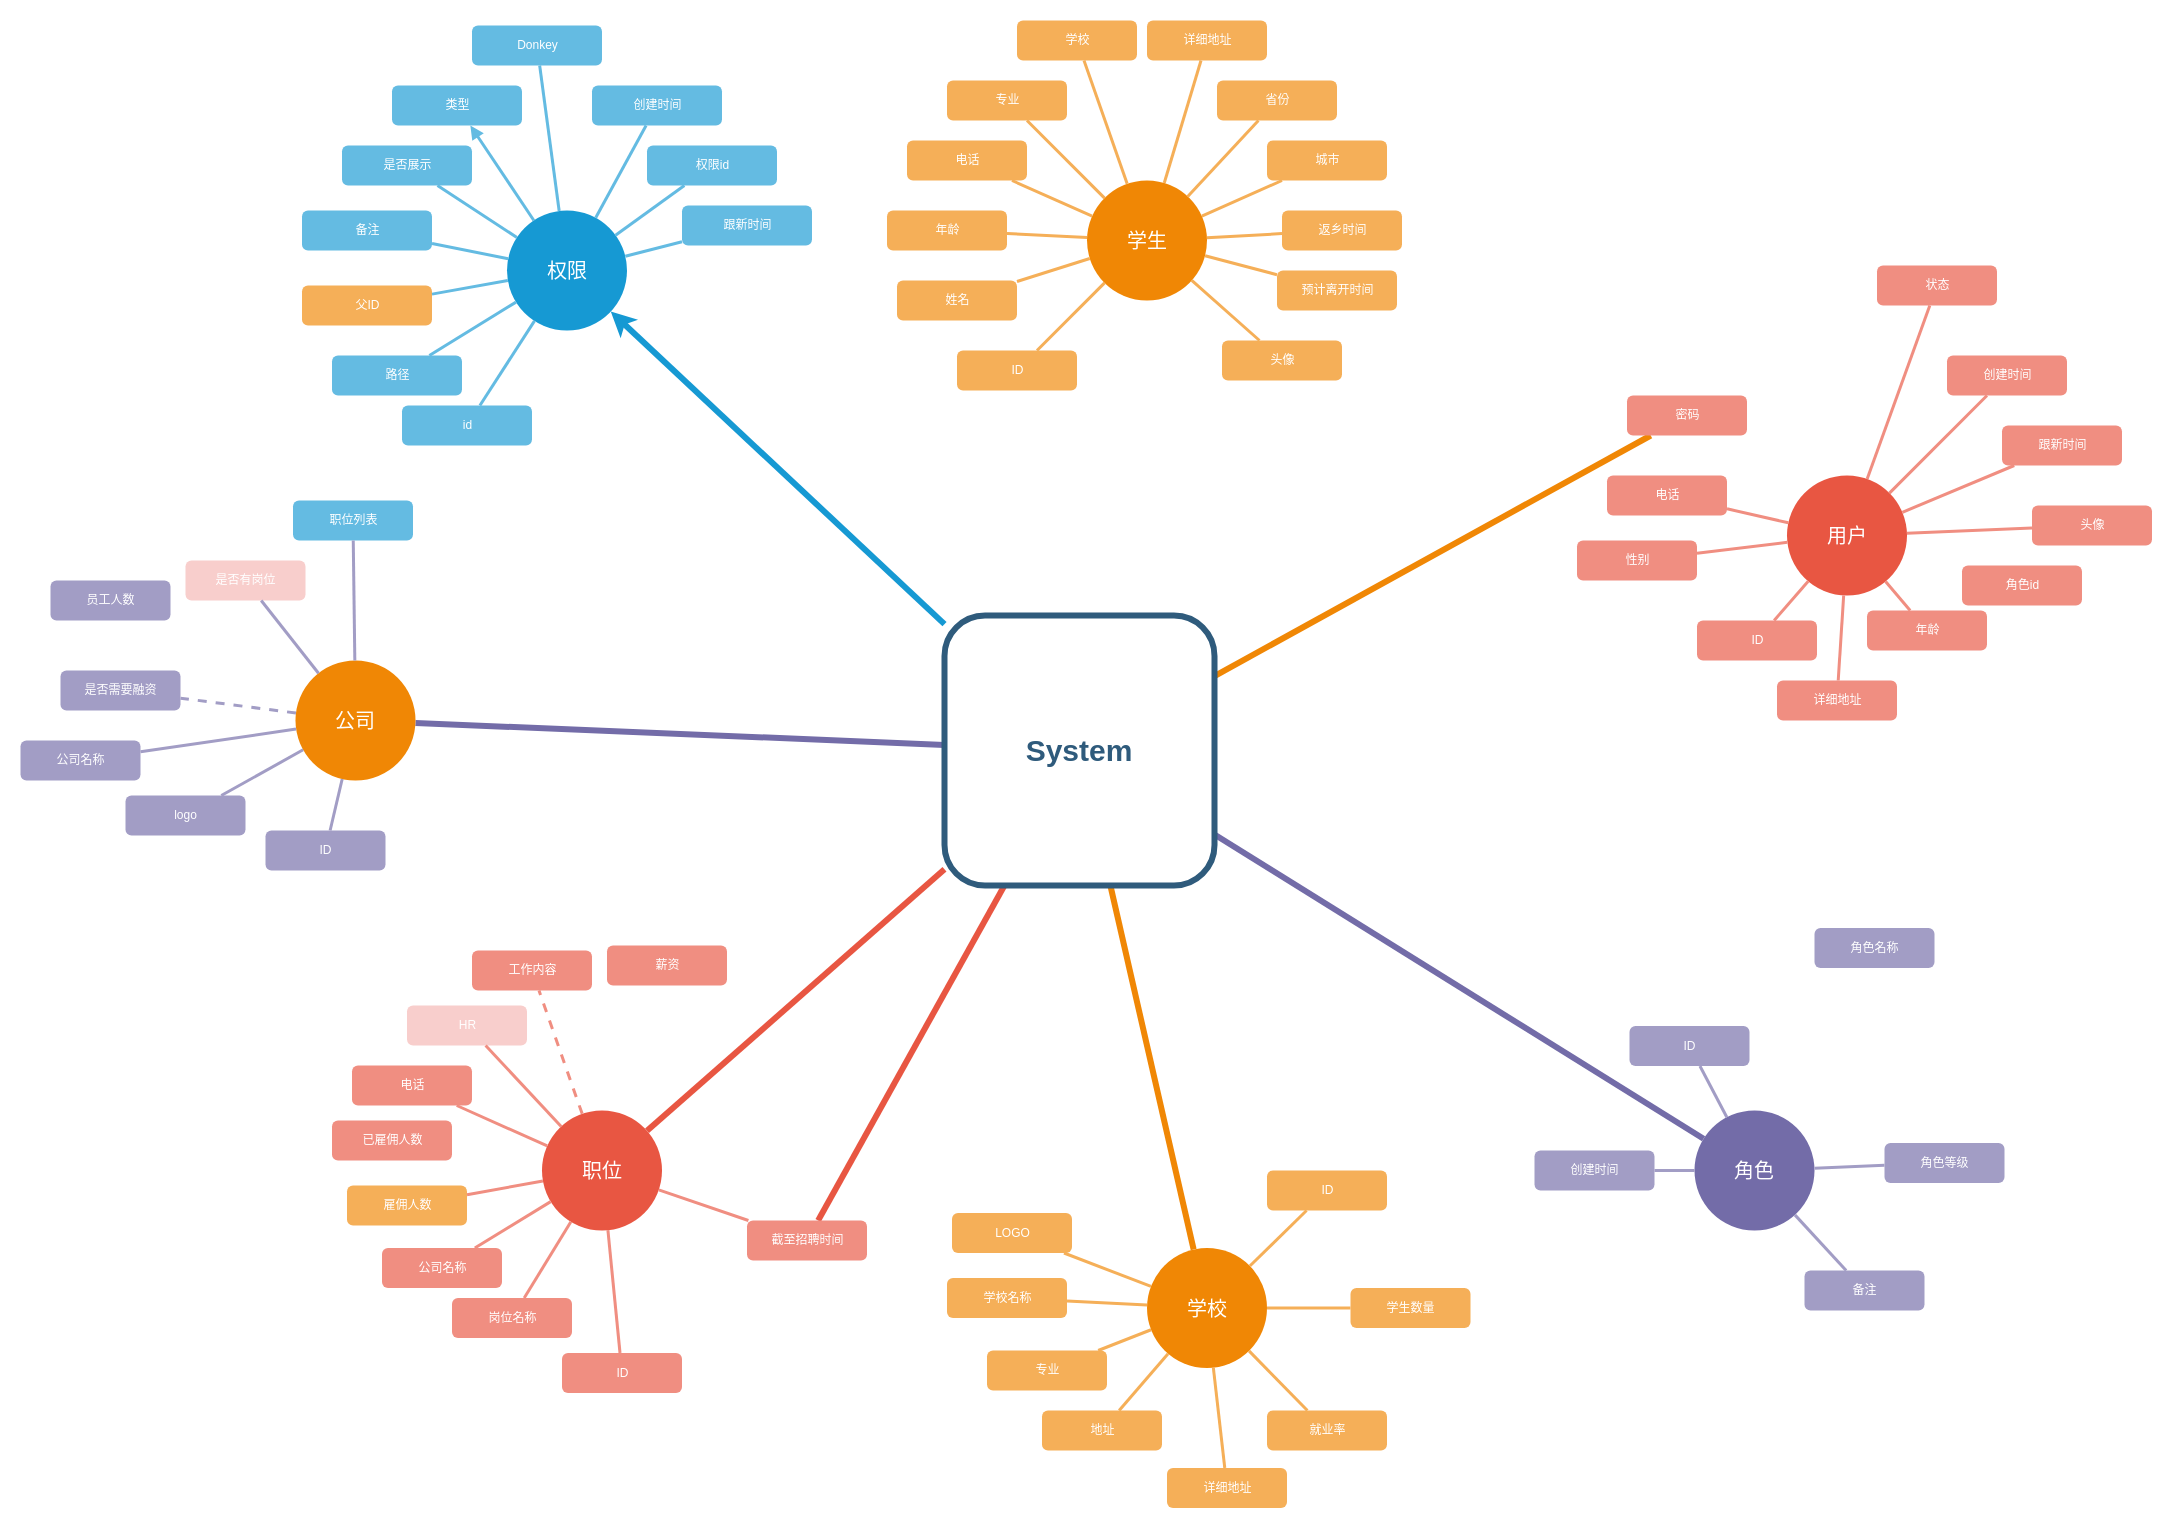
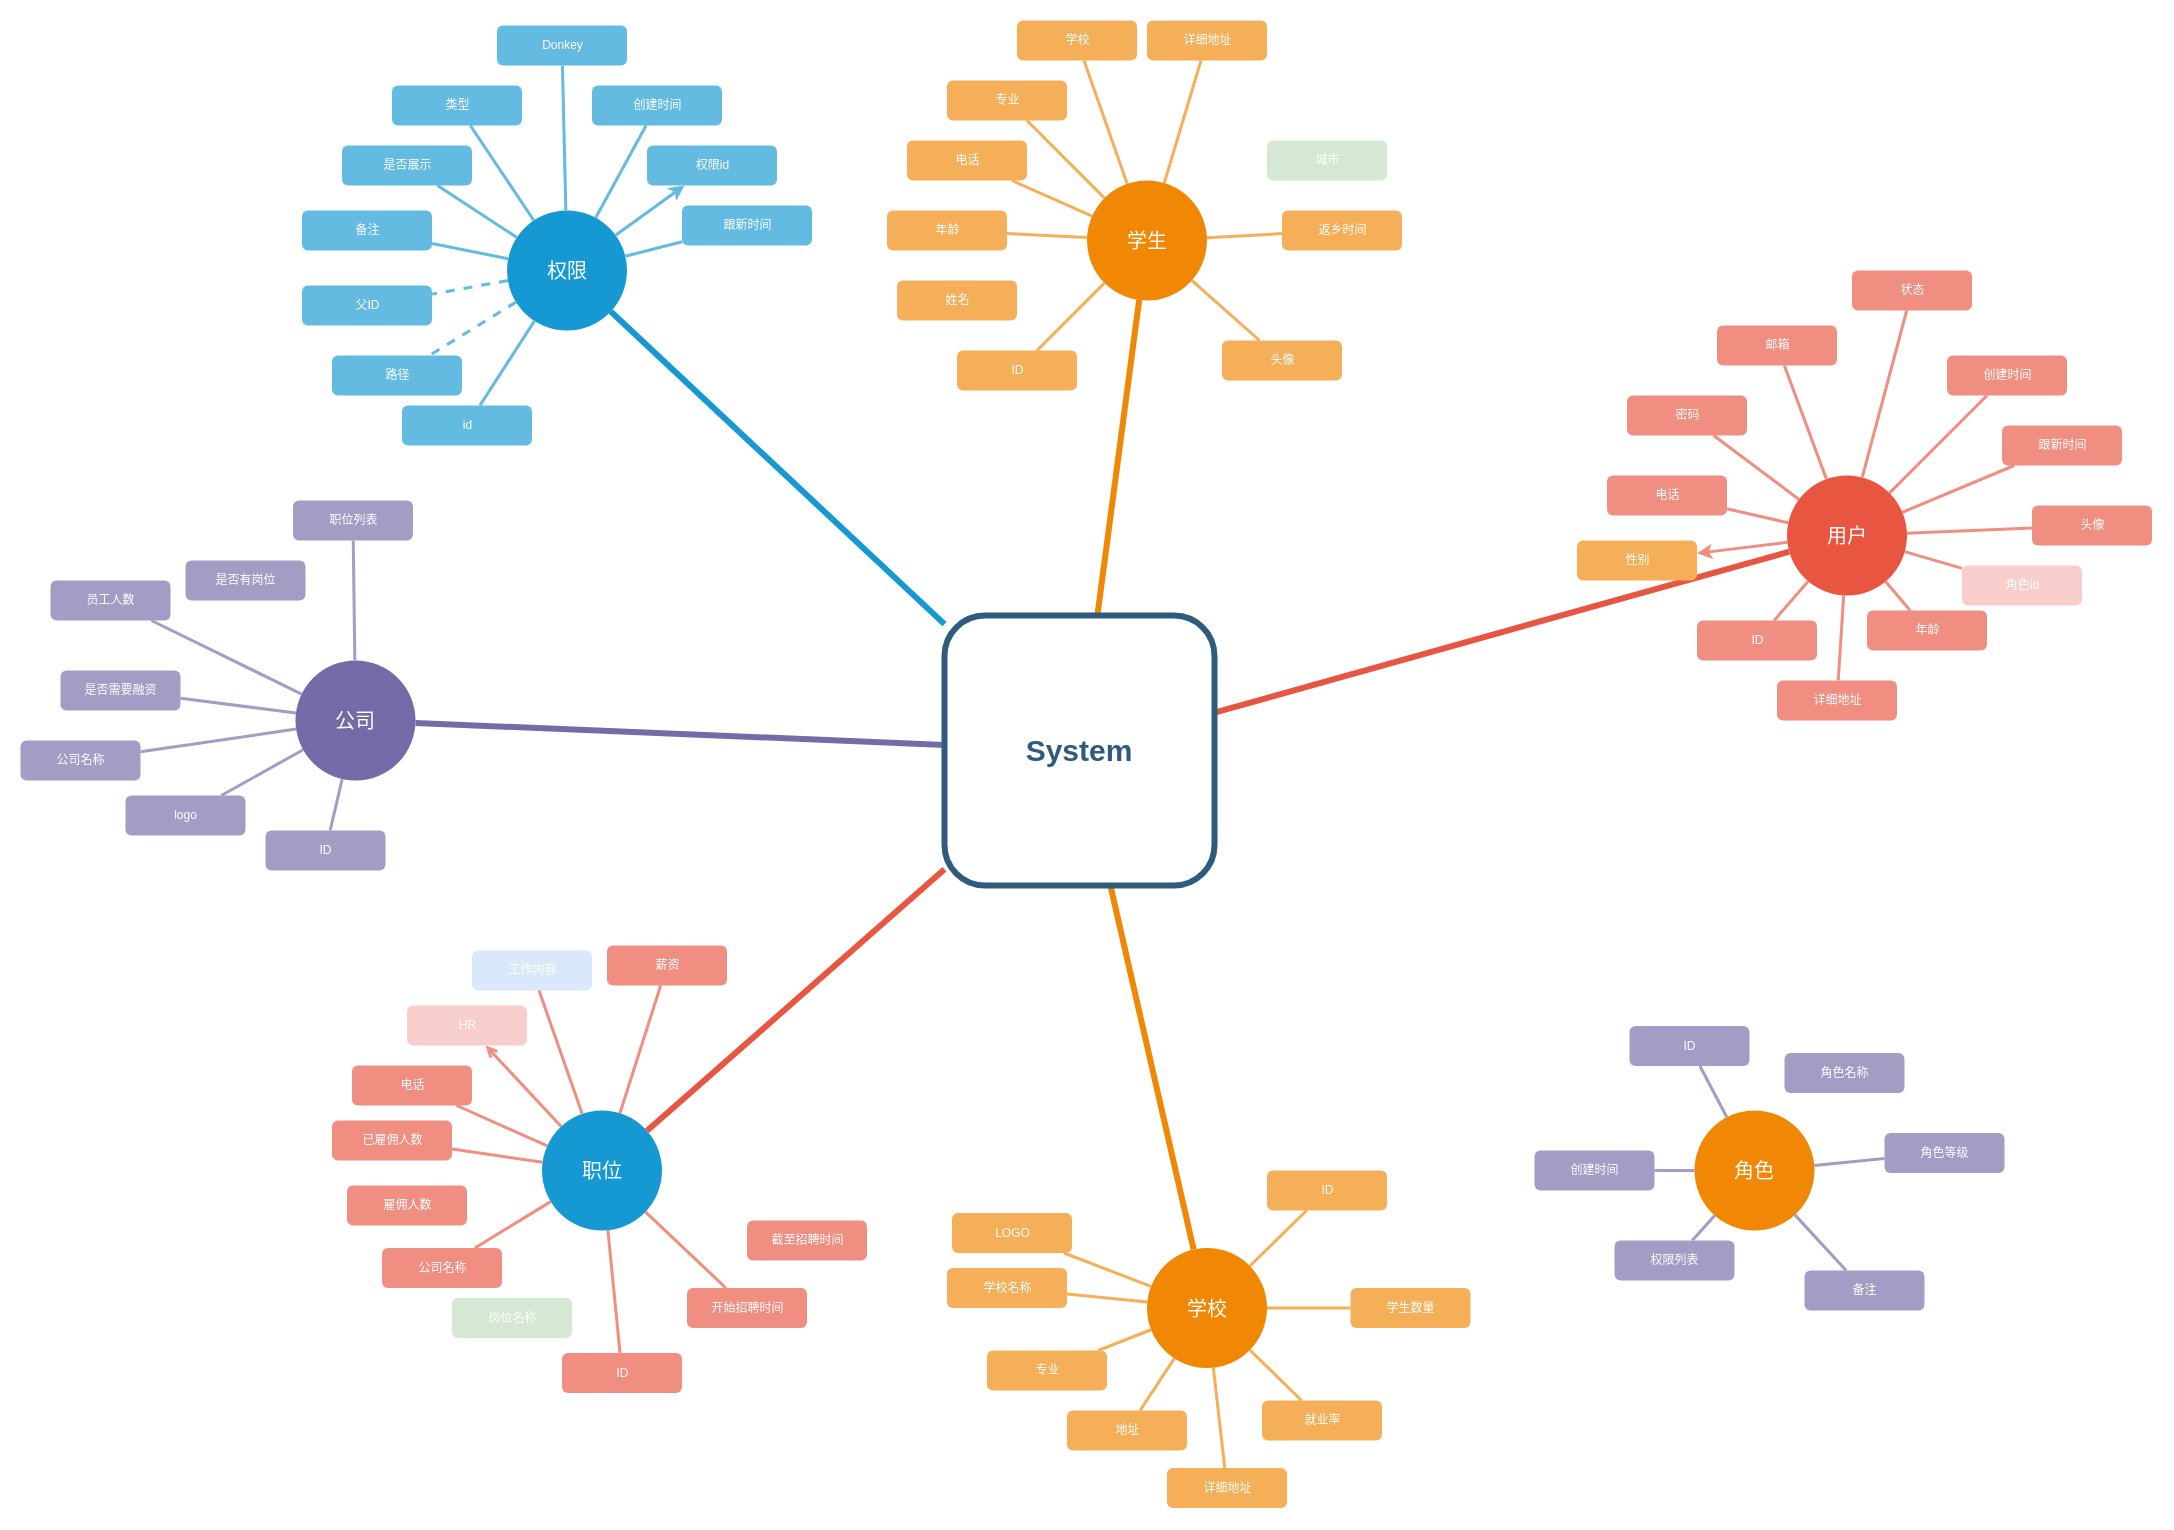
node "Donkey": moved (537, 46) -> (562, 46)
node "省份": removed
edge "权限" -> "类型": arrowhead block -> none
edge "省份" -- "学生": removed
node "城市": fillcolor #f5af58 -> #d5e8d4
edge "权限id" -- "权限": arrowhead none -> classic
edge "城市" -- "学生": removed
edge "学生" -- "预计离开时间": removed
edge "学生" -- "姓名": removed
node "状态": moved (1937, 286) -> (1912, 291)
edge "权限" -- "父ID": style solid -> dashed
node "预计离开时间": removed
node "父ID": fillcolor #f5af58 -> #64bbe2
edge "System" -> "权限": arrowhead classic -> none
edge "权限" -- "路径": style solid -> dashed
node "邮箱": added
edge "邮箱" -- "用户": added
edge "密码" -- "用户": added
node "职位列表": fillcolor #64bbe2 -> #a29dc5
edge "用户" -- "性别": arrowhead none -> classic
edge "密码" -- "System": now "学生" -- "System"
edge "用户" -- "角色id": added
node "性别": fillcolor #f08e81 -> #f5af58
node "是否有岗位": fillcolor #f8cecc -> #a29dc5
node "角色id": fillcolor #f08e81 -> #f8cecc
edge "是否有岗位" -- "公司": removed
edge "员工人数" -- "公司": added
edge "是否需要融资" -- "公司": style dashed -> solid
node "公司": fillcolor #f08705 -> #736ca8
node "角色名称": moved (1875, 948) -> (1845, 1073)
node "工作内容": fillcolor #f08e81 -> #dae8fc
edge "System" -- "角色": removed
edge "薪资" -- "职位": added
edge "HR" -- "职位": arrowhead none -> open
edge "工作内容" -- "职位": style dashed -> solid
edge "System" -- "截至招聘时间": now "System" -- "用户"
edge "已雇佣人数" -- "职位": added
node "角色等级": moved (1945, 1163) -> (1945, 1153)
node "职位": fillcolor #e85642 -> #1699d3
node "角色": fillcolor #736ca8 -> #f08705
edge "职位" -- "雇佣人数": removed
edge "职位" -- "截至招聘时间": removed
node "雇佣人数": fillcolor #f5af58 -> #f08e81
edge "角色" -- "权限列表": added
edge "职位" -- "开始招聘时间": added
edge "职位" -- "岗位名称": removed
node "权限列表": added
node "学校名称": moved (1007, 1298) -> (1007, 1288)
node "开始招聘时间": added
node "岗位名称": fillcolor #f08e81 -> #d5e8d4
node "地址": moved (1102, 1431) -> (1127, 1431)
node "就业率": moved (1327, 1431) -> (1322, 1421)
